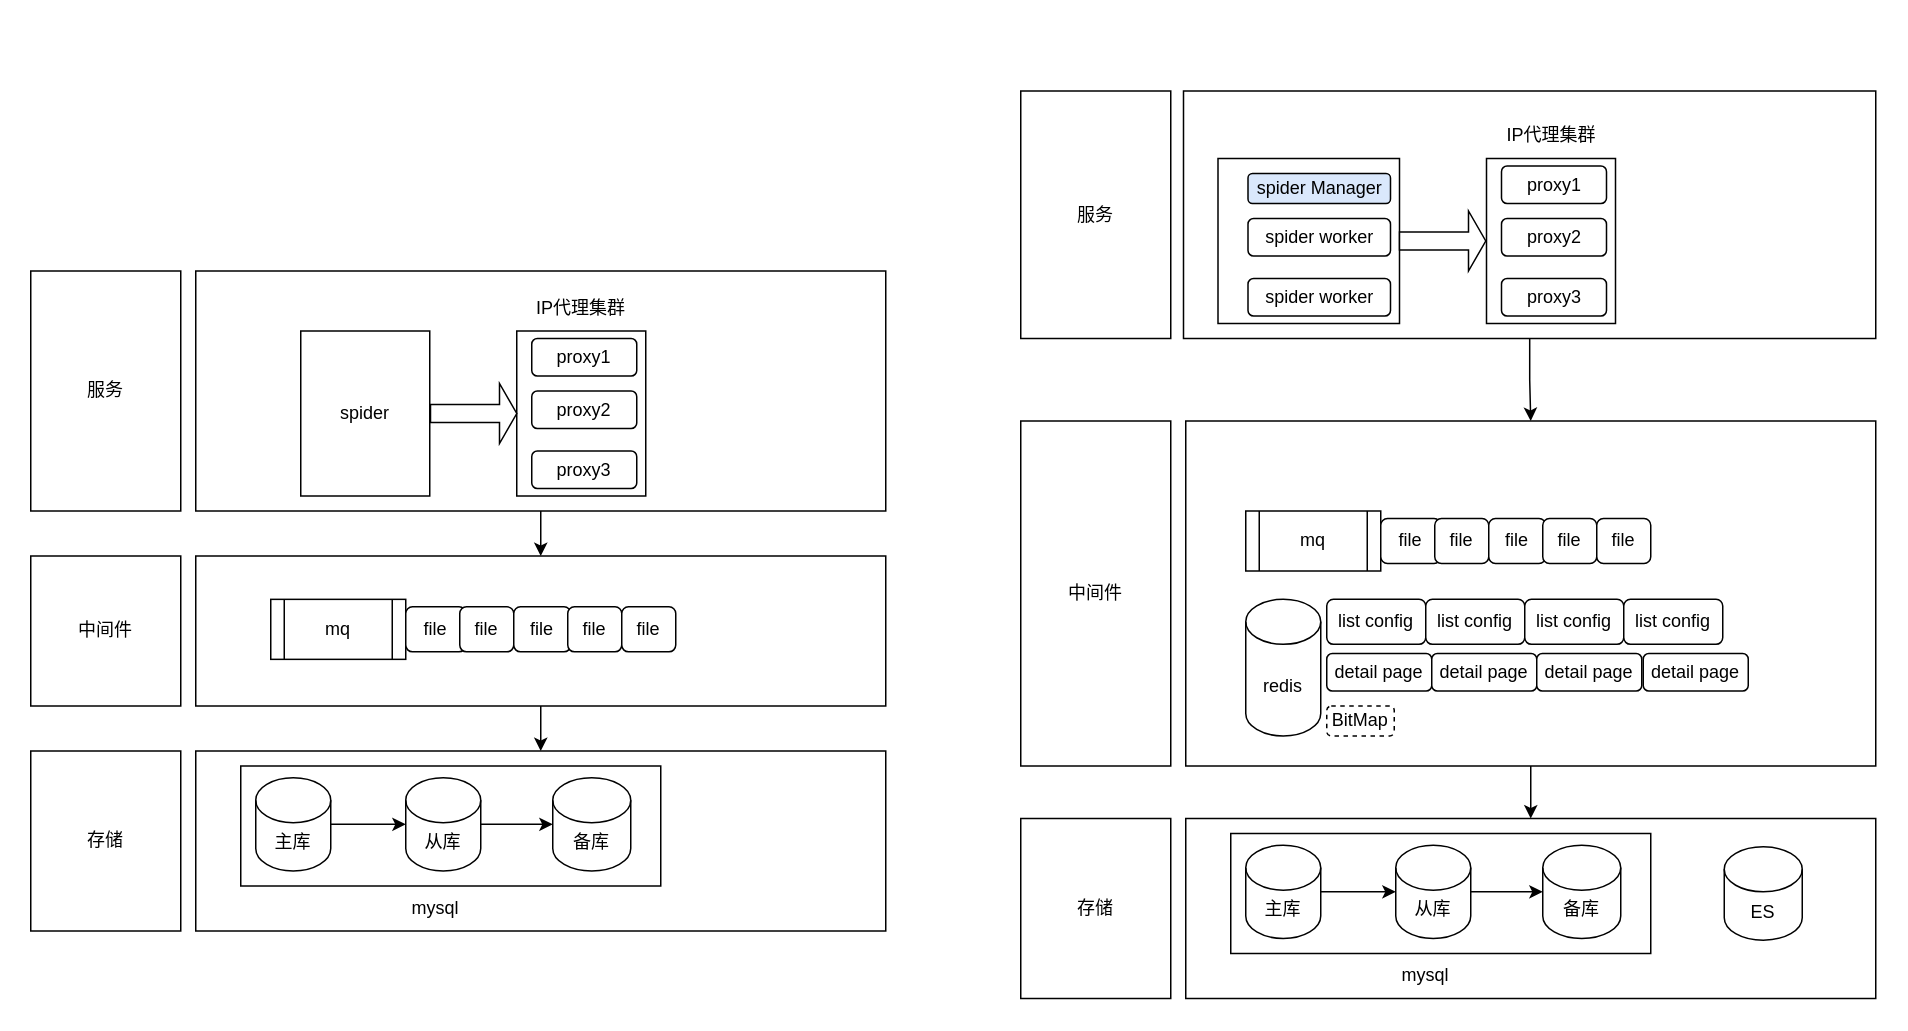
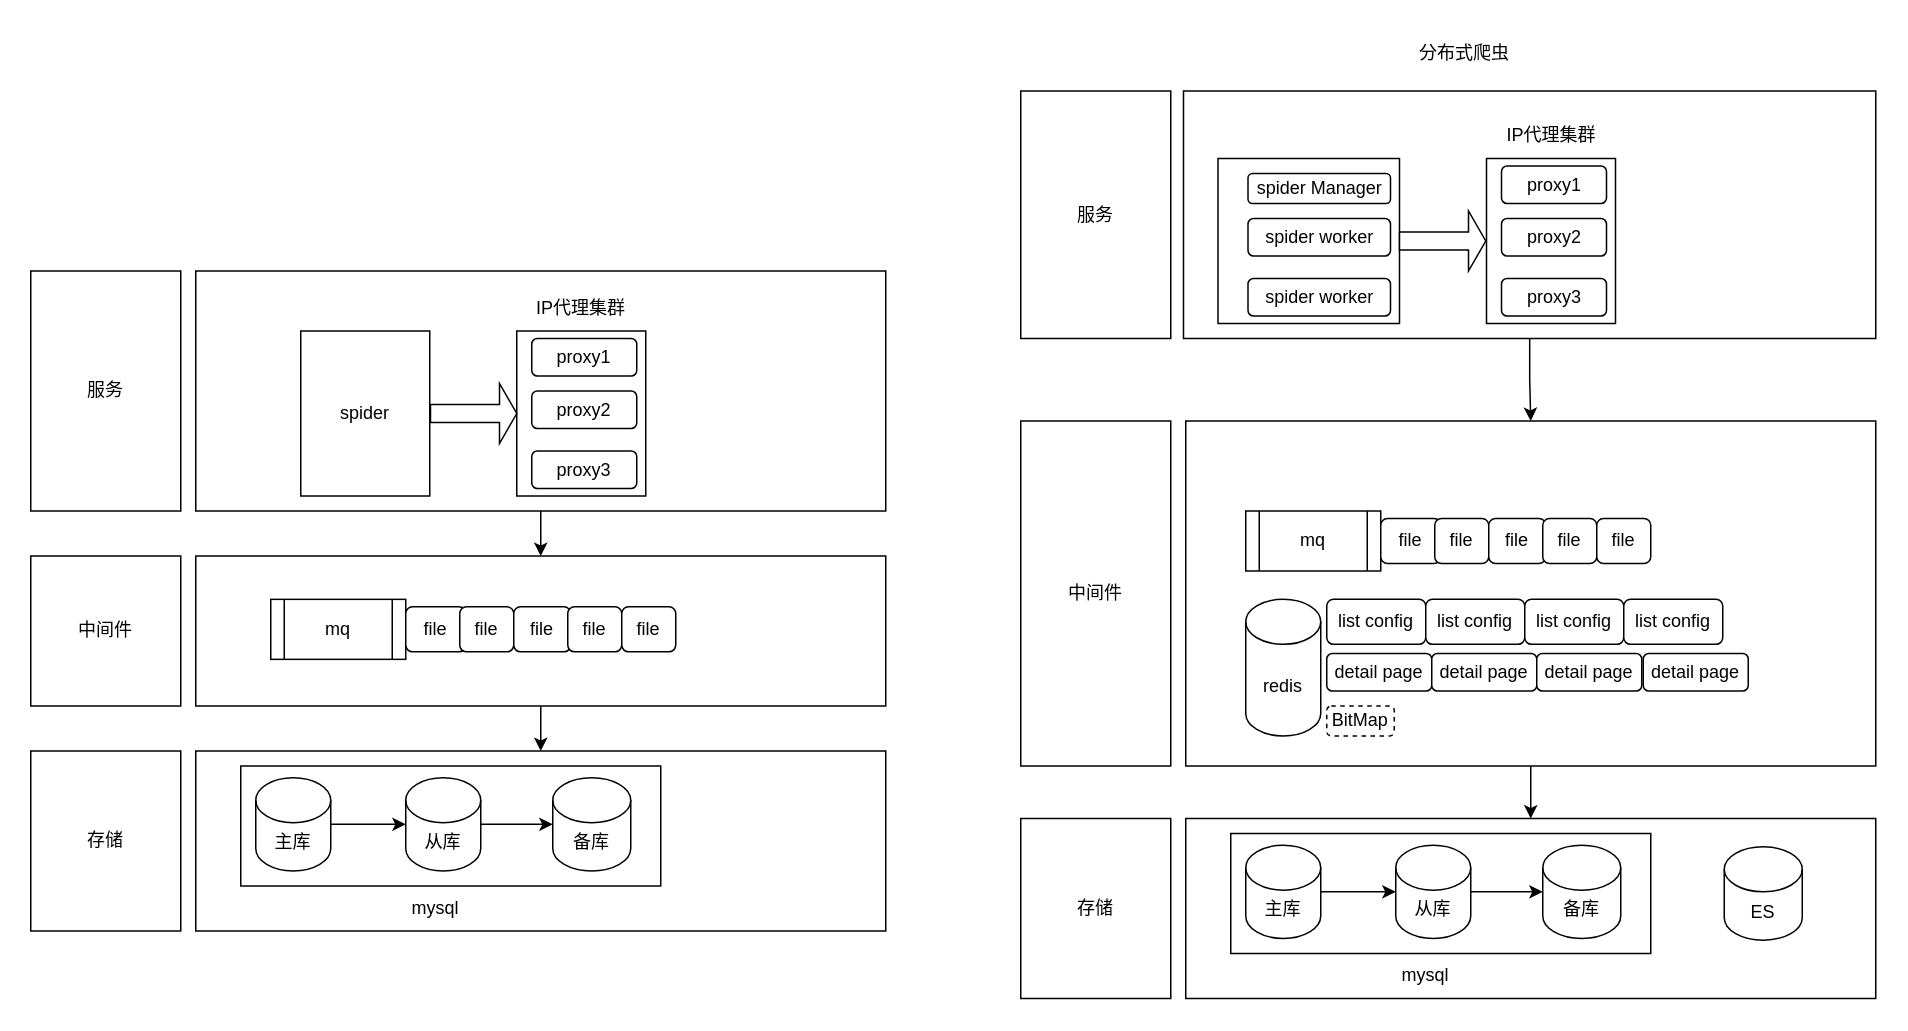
node "分布式爬虫": added
node "spider Manager": fillcolor #dae8fc -> #ffffff
